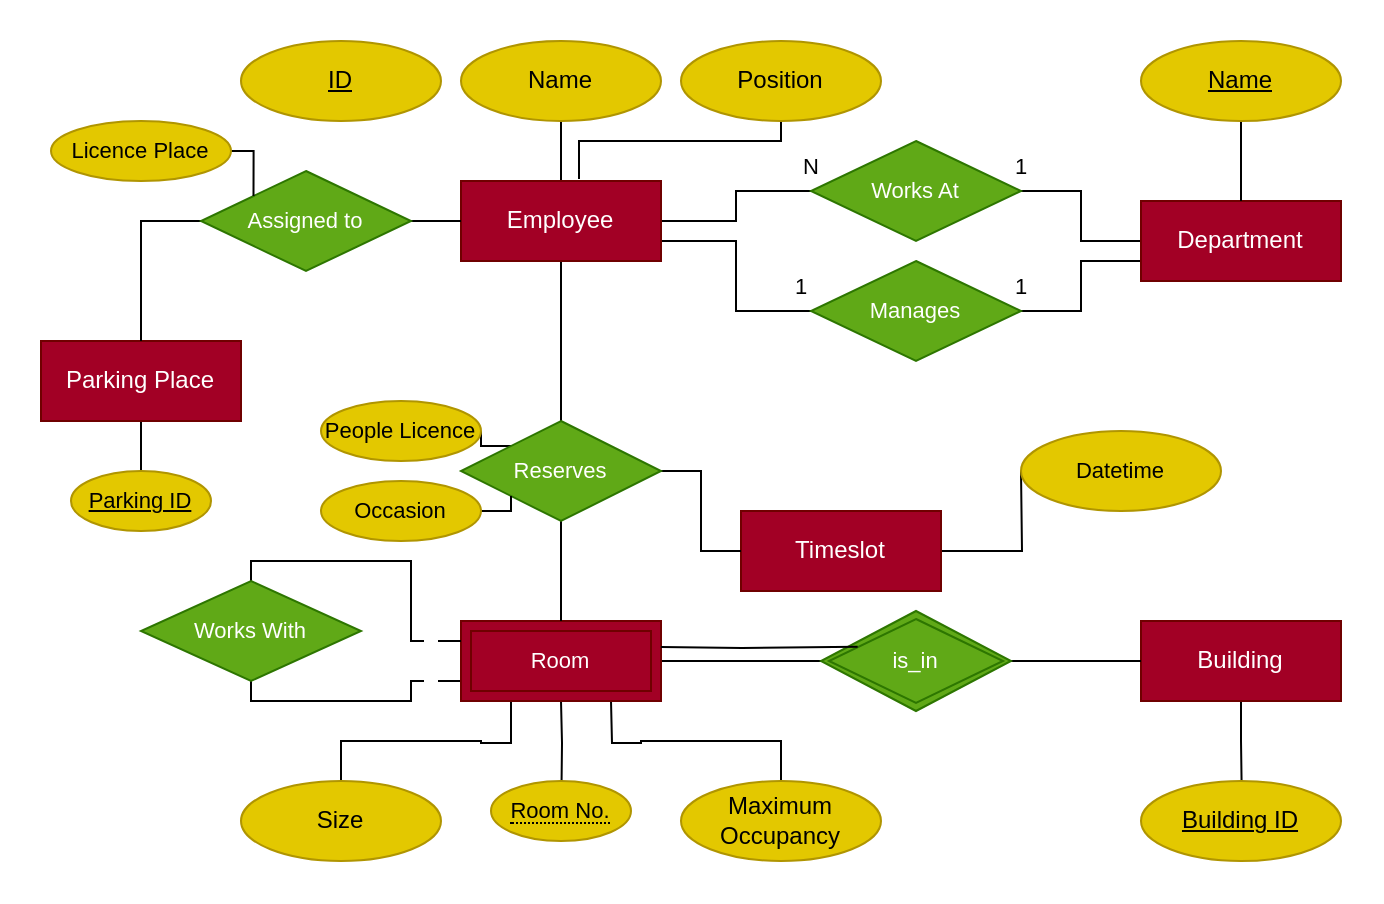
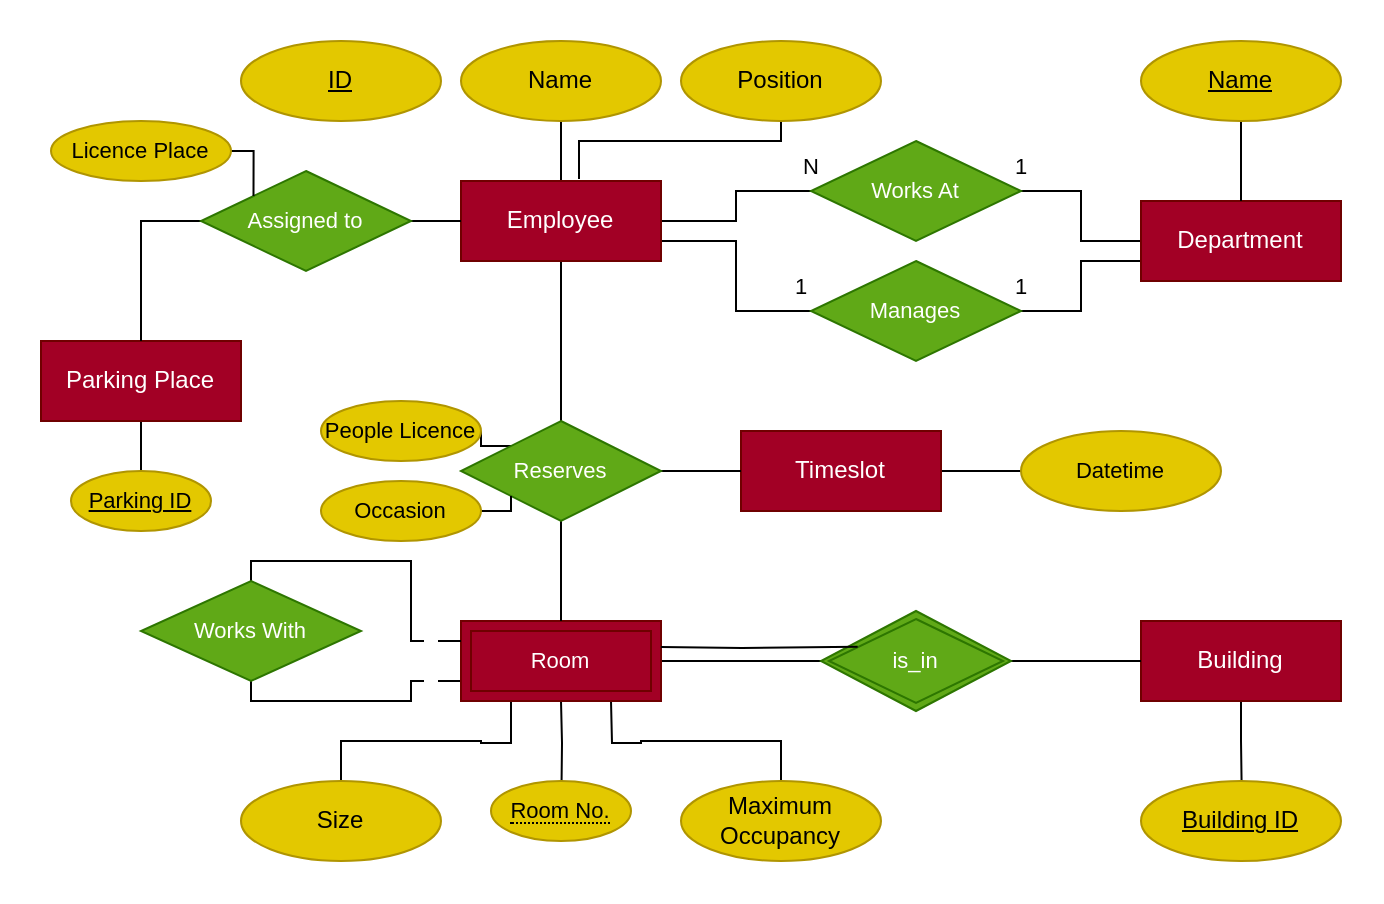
node "M": moved (711, 451) -> (711, 361)
node "Timeslot": moved (841, 551) -> (841, 471)
